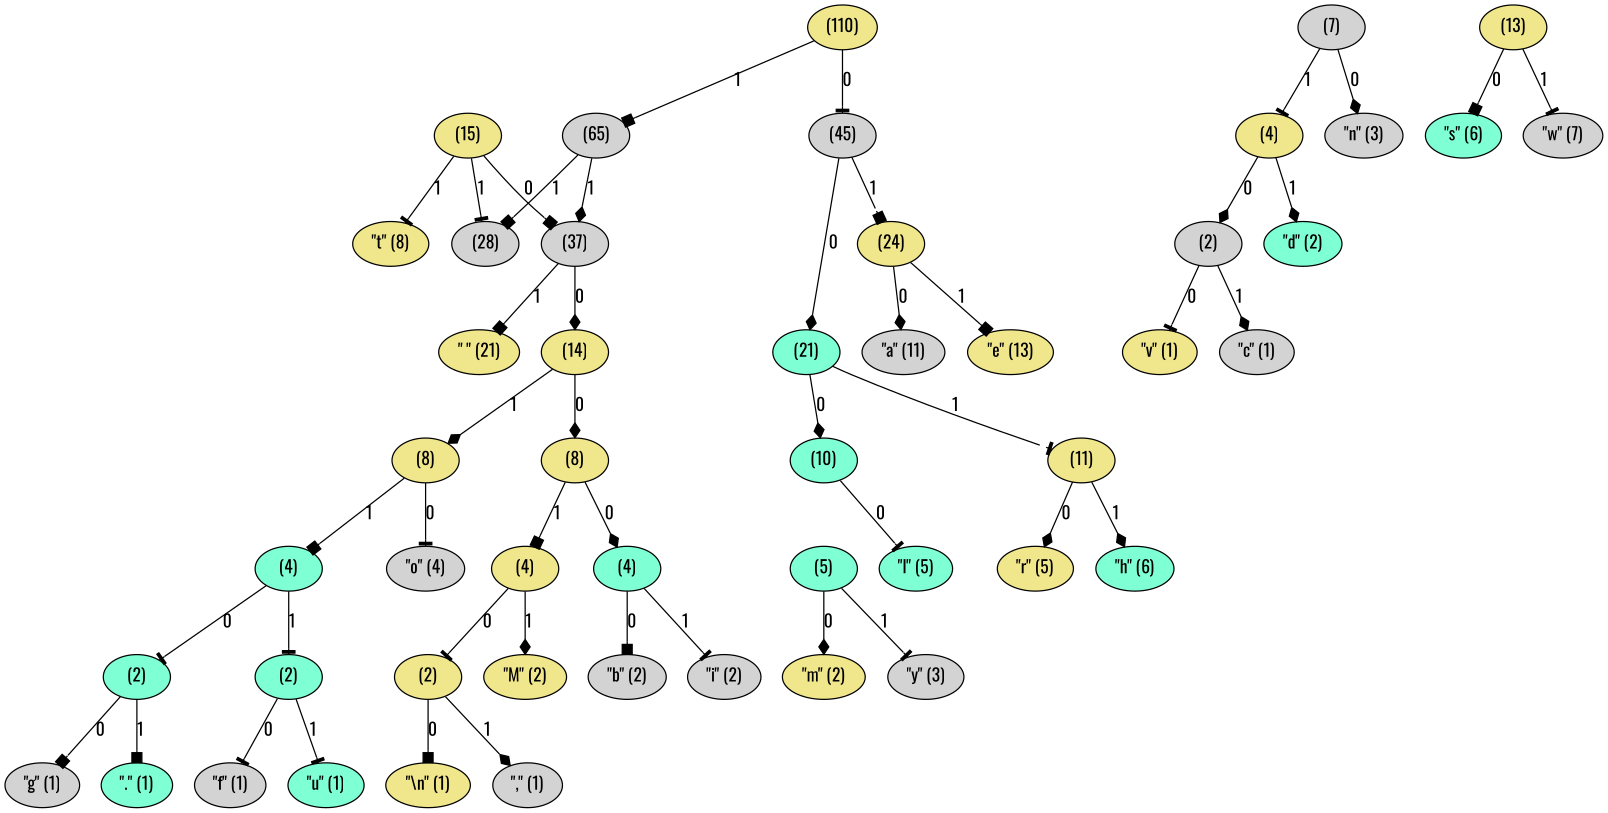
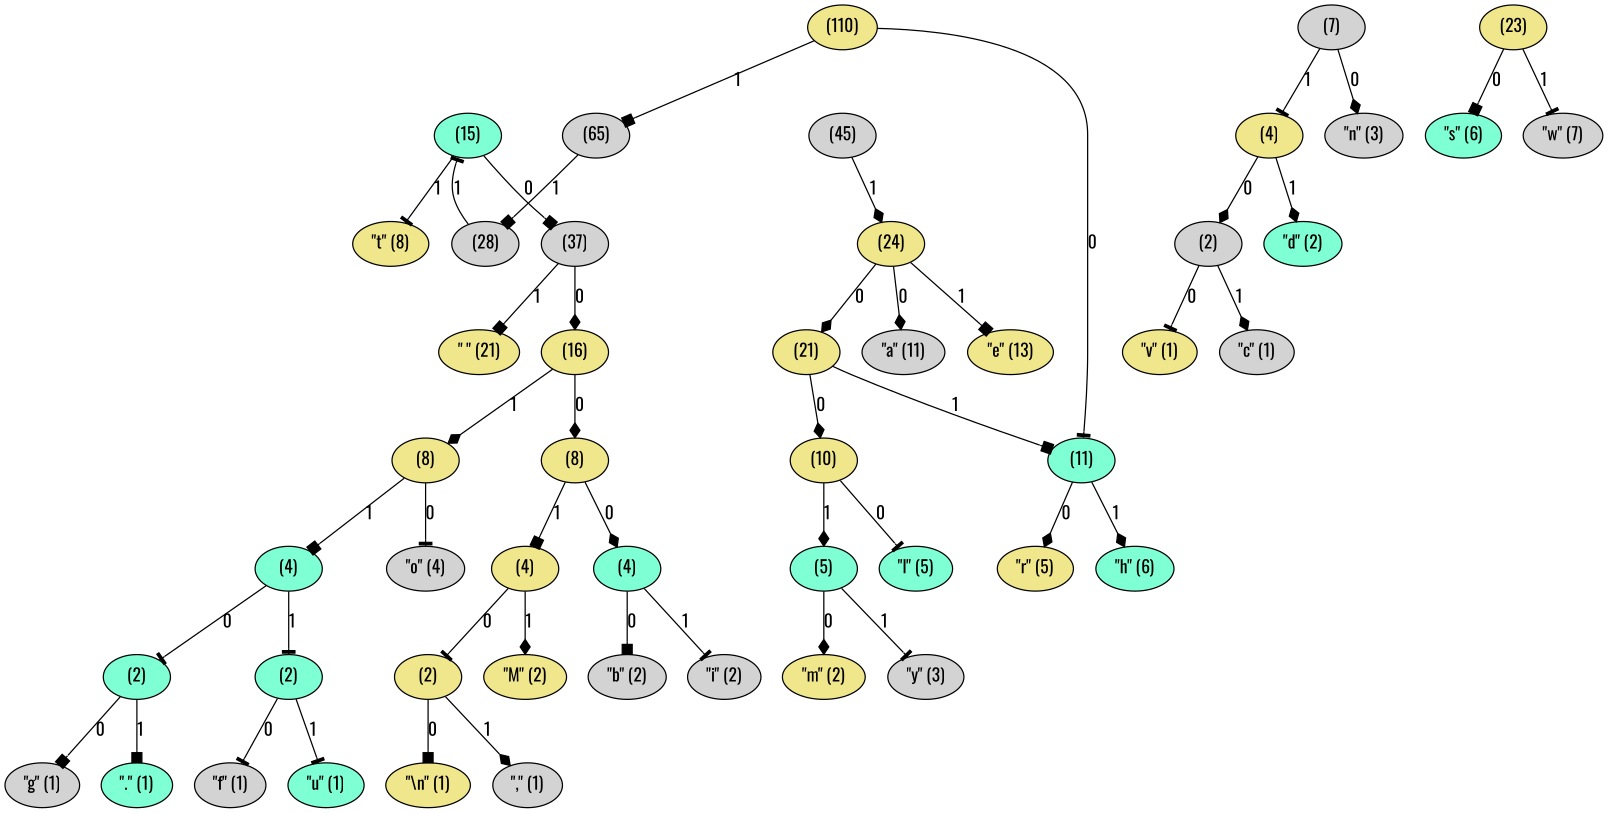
node "(13)": label "(13)" -> "(23)"
edge "(110)" -> "(45)": now "(110)" -> "(11)"
node "(15)": fillcolor khaki -> aquamarine
edge "(65)" -> "(37)": removed, label "1"
edge "(45)" -> "(24)": arrowhead box -> diamond
edge "(15)" -> "(28)": reversed
edge "(45)" -> "(21)": now "(24)" -> "(21)"
node "(14)": label "(14)" -> "(16)"
node "(21)": fillcolor aquamarine -> khaki
edge "(21)" -> "(11)": arrowhead tee -> box
node "(10)": fillcolor aquamarine -> khaki
node "(11)": fillcolor khaki -> aquamarine
edge "(10)" -> "(5)": added, label "1"
